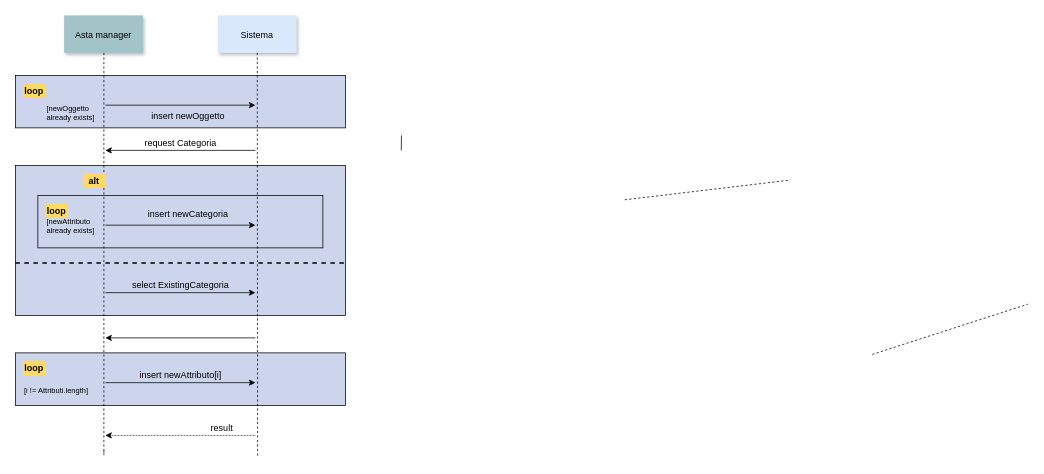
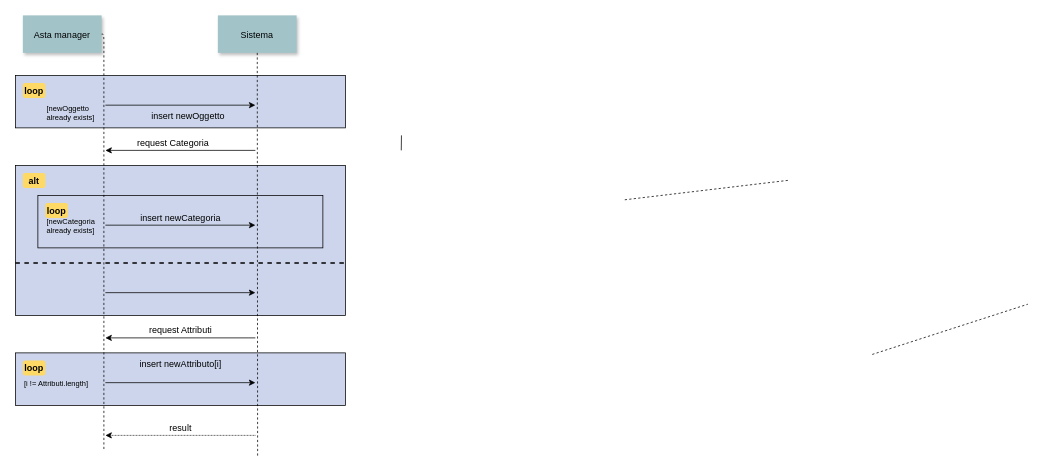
node "Asta manager": moved (104, 34) -> (62, 34)
node "Sistema": fillcolor #dae8fc -> #a2c4c9
node "request Categoria": moved (180, 143) -> (173, 143)
node "alt": moved (94, 180) -> (34, 180)
node "insert newCategoria": moved (188, 214) -> (180, 218)
node "[newAttributoalready exists]": label "[newAttributoalready exists]" -> "[newCategoriaalready exists]"
node "select ExistingCategoria": removed
node "request Attributi": added
node "insert newAttributo[i]": moved (180, 375) -> (180, 364)
node "[i != Attributi.length]": moved (57, 390) -> (57, 383)
node "result": moved (222, 428) -> (180, 428)
